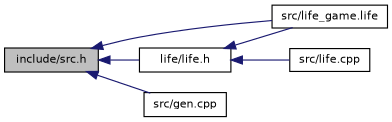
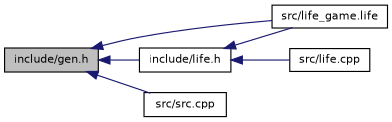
node "include/src.h": label "include/src.h" -> "include/gen.h"
node "life/life.h": label "life/life.h" -> "include/life.h"
node "src/gen.cpp": label "src/gen.cpp" -> "src/src.cpp"
